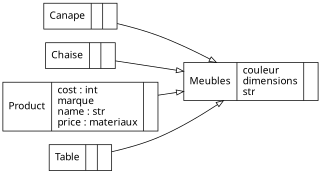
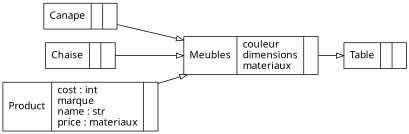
node "Meubles": text "str" -> "materiaux"
edge "Table" -> "Meubles": reversed
